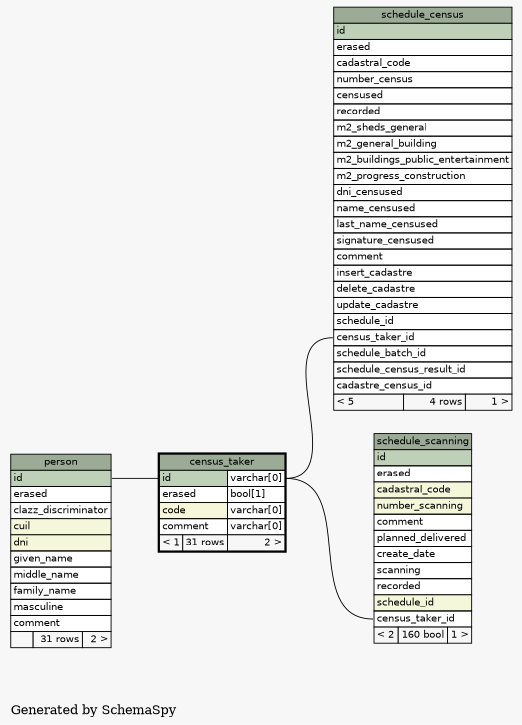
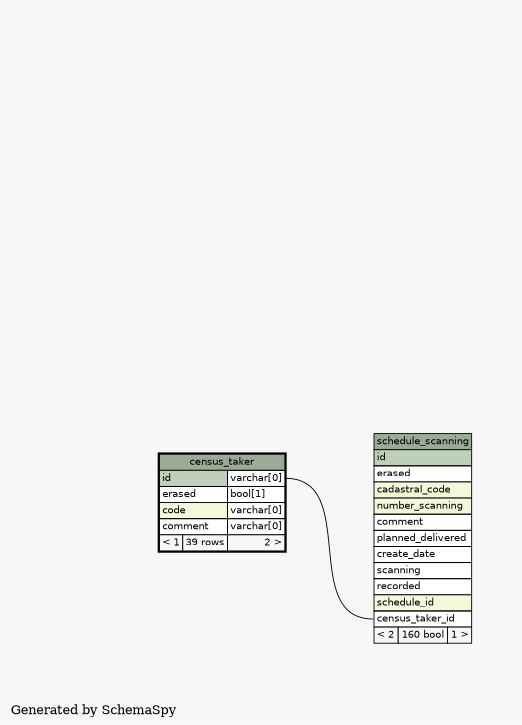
node "schedule_census": removed
node "census_taker": text "31 rows" -> "39 rows"
node "person": removed
